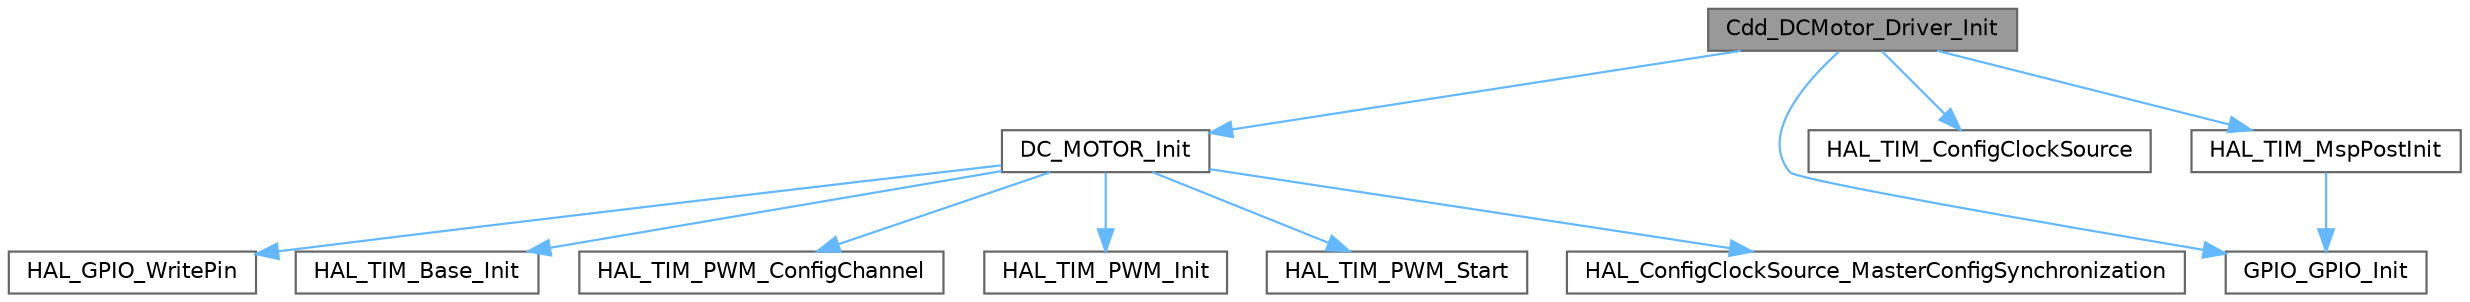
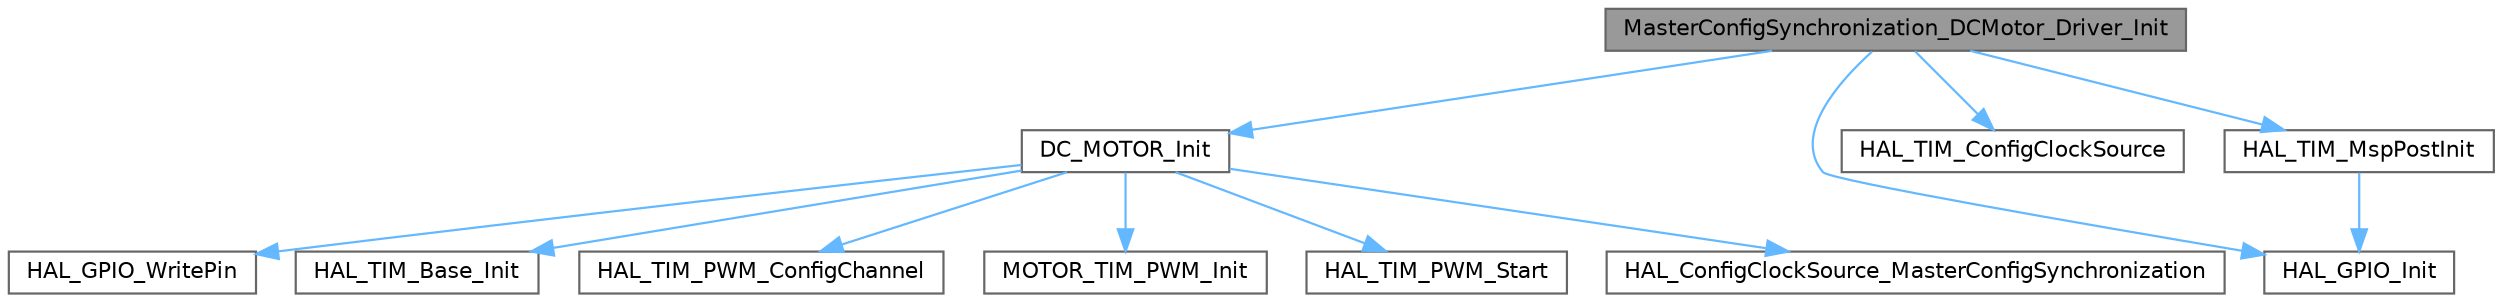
node "Cdd_DCMotor_Driver_Init": label "Cdd_DCMotor_Driver_Init" -> "MasterConfigSynchronization_DCMotor_Driver_Init"
node "HAL_TIM_PWM_Init": label "HAL_TIM_PWM_Init" -> "MOTOR_TIM_PWM_Init"
node "GPIO_GPIO_Init": label "GPIO_GPIO_Init" -> "HAL_GPIO_Init"
